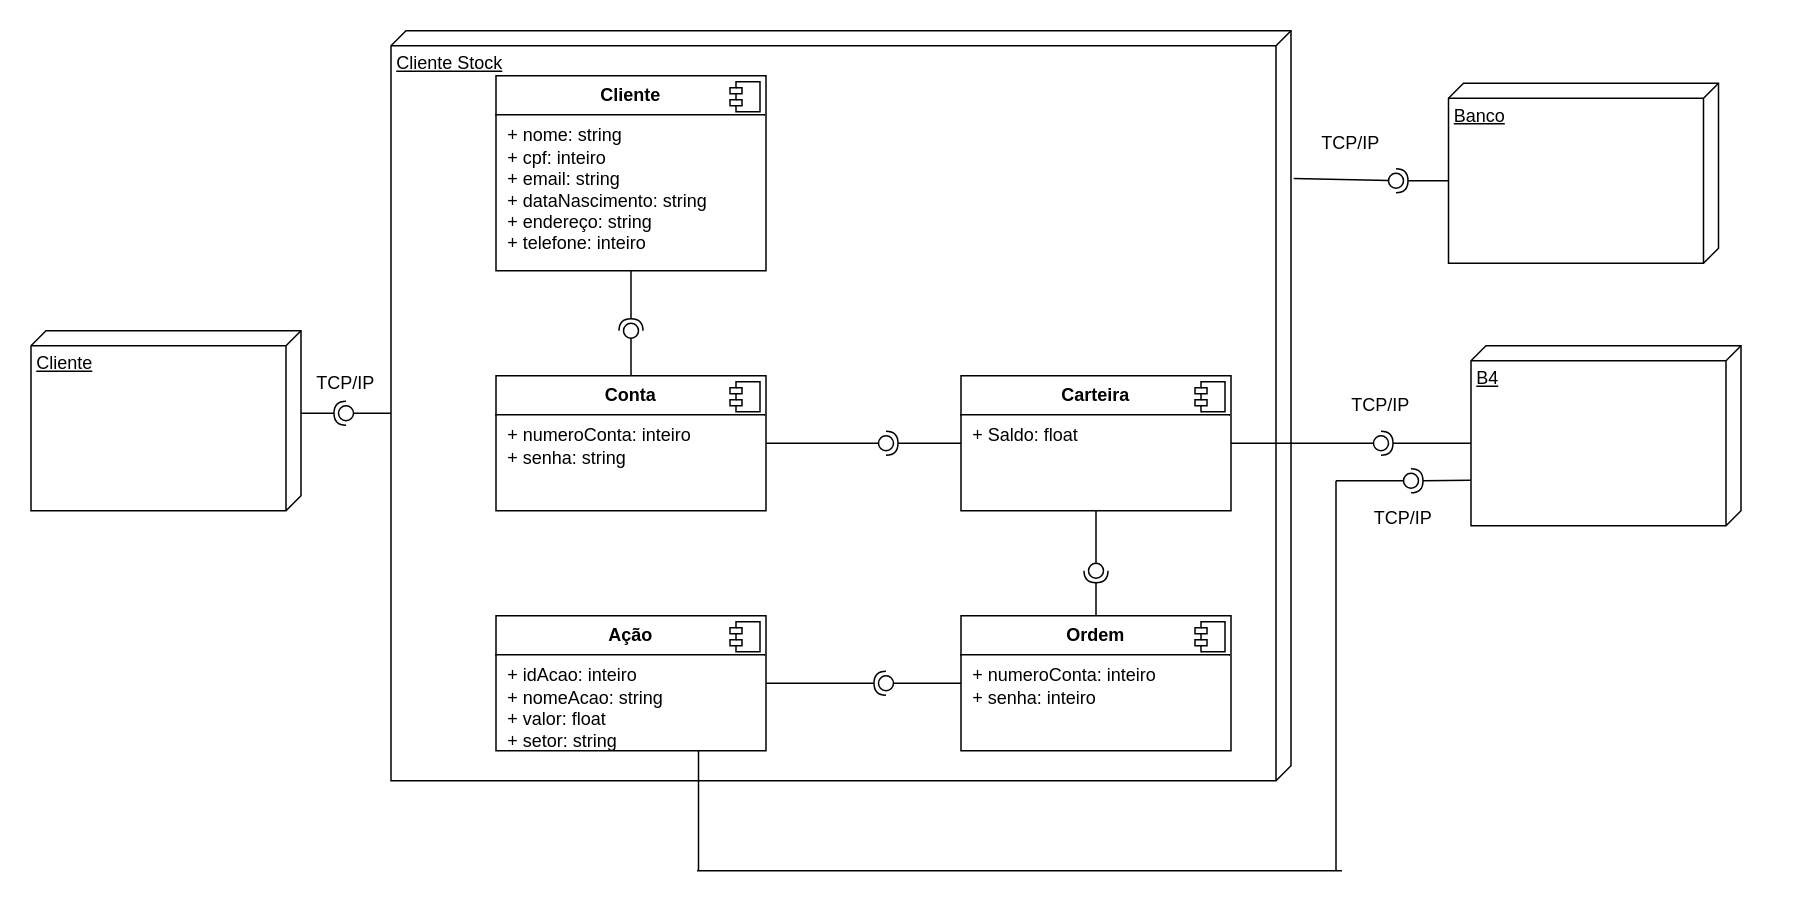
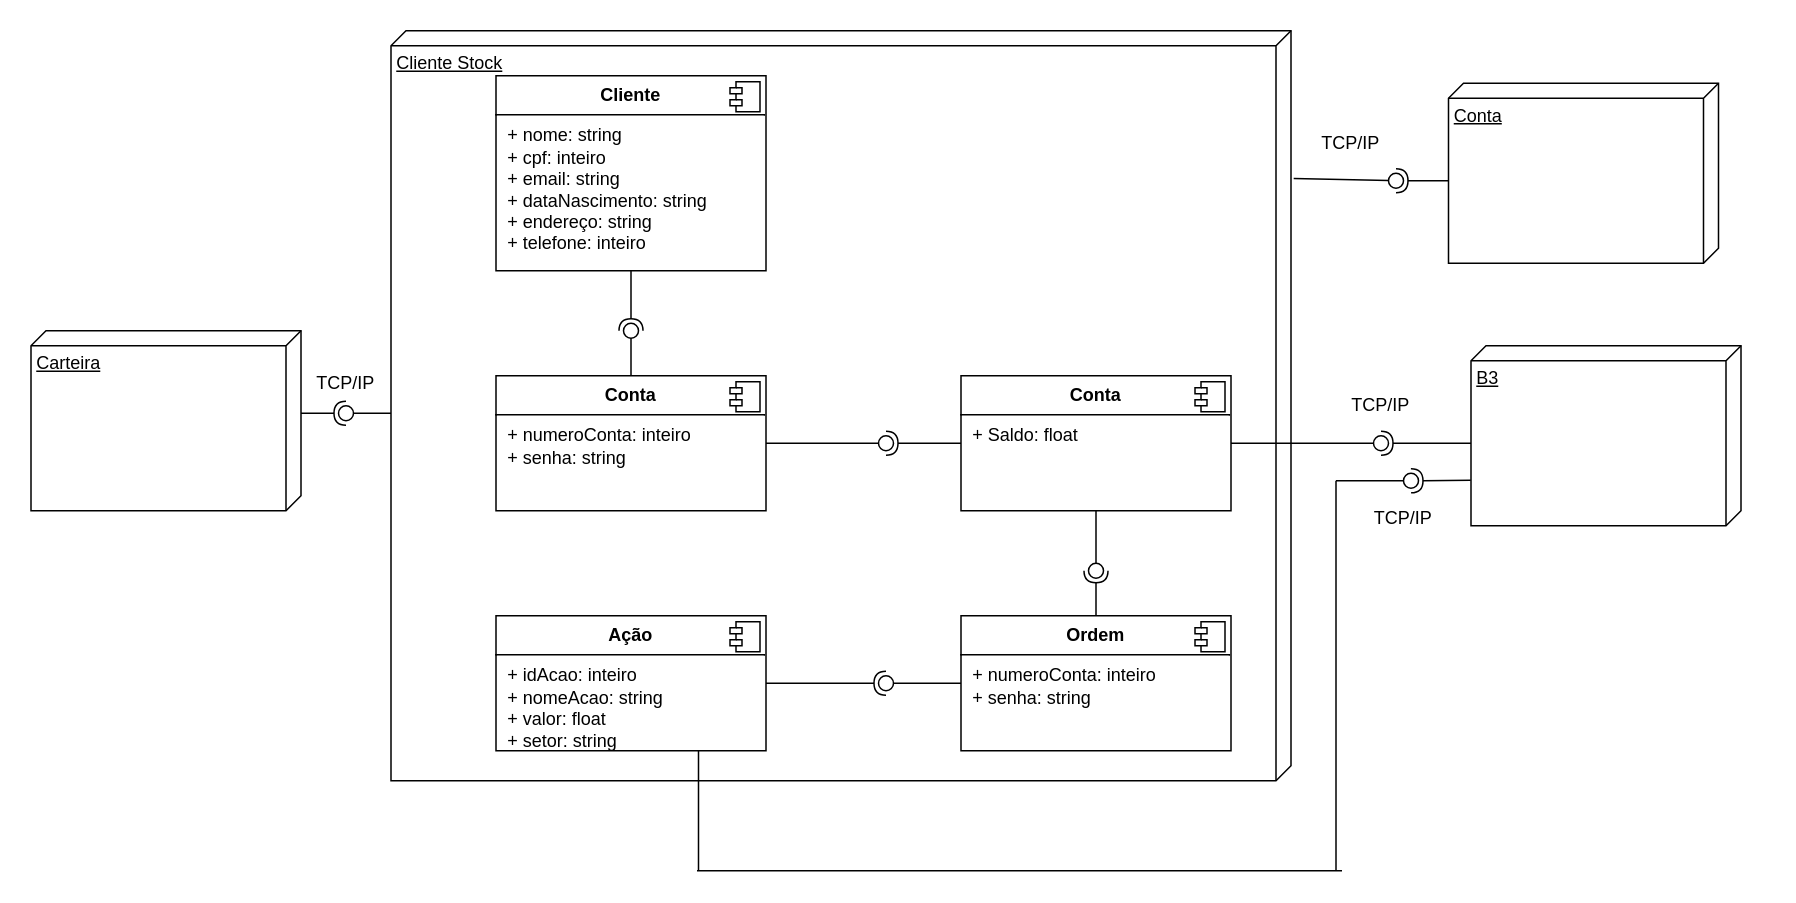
node "Banco": label "Banco" -> "Conta"
node "Cliente": label "Cliente" -> "Carteira"
node "Carteira + Saldo: float": label "Carteira + Saldo: float" -> "Conta + Saldo: float"
node "B4": label "B4" -> "B3"
node "Ordem + numeroConta: inteiro + senha: inteiro": label "Ordem + numeroConta: inteiro + senha: inteiro" -> "Ordem + numeroConta: inteiro + senha: string"
